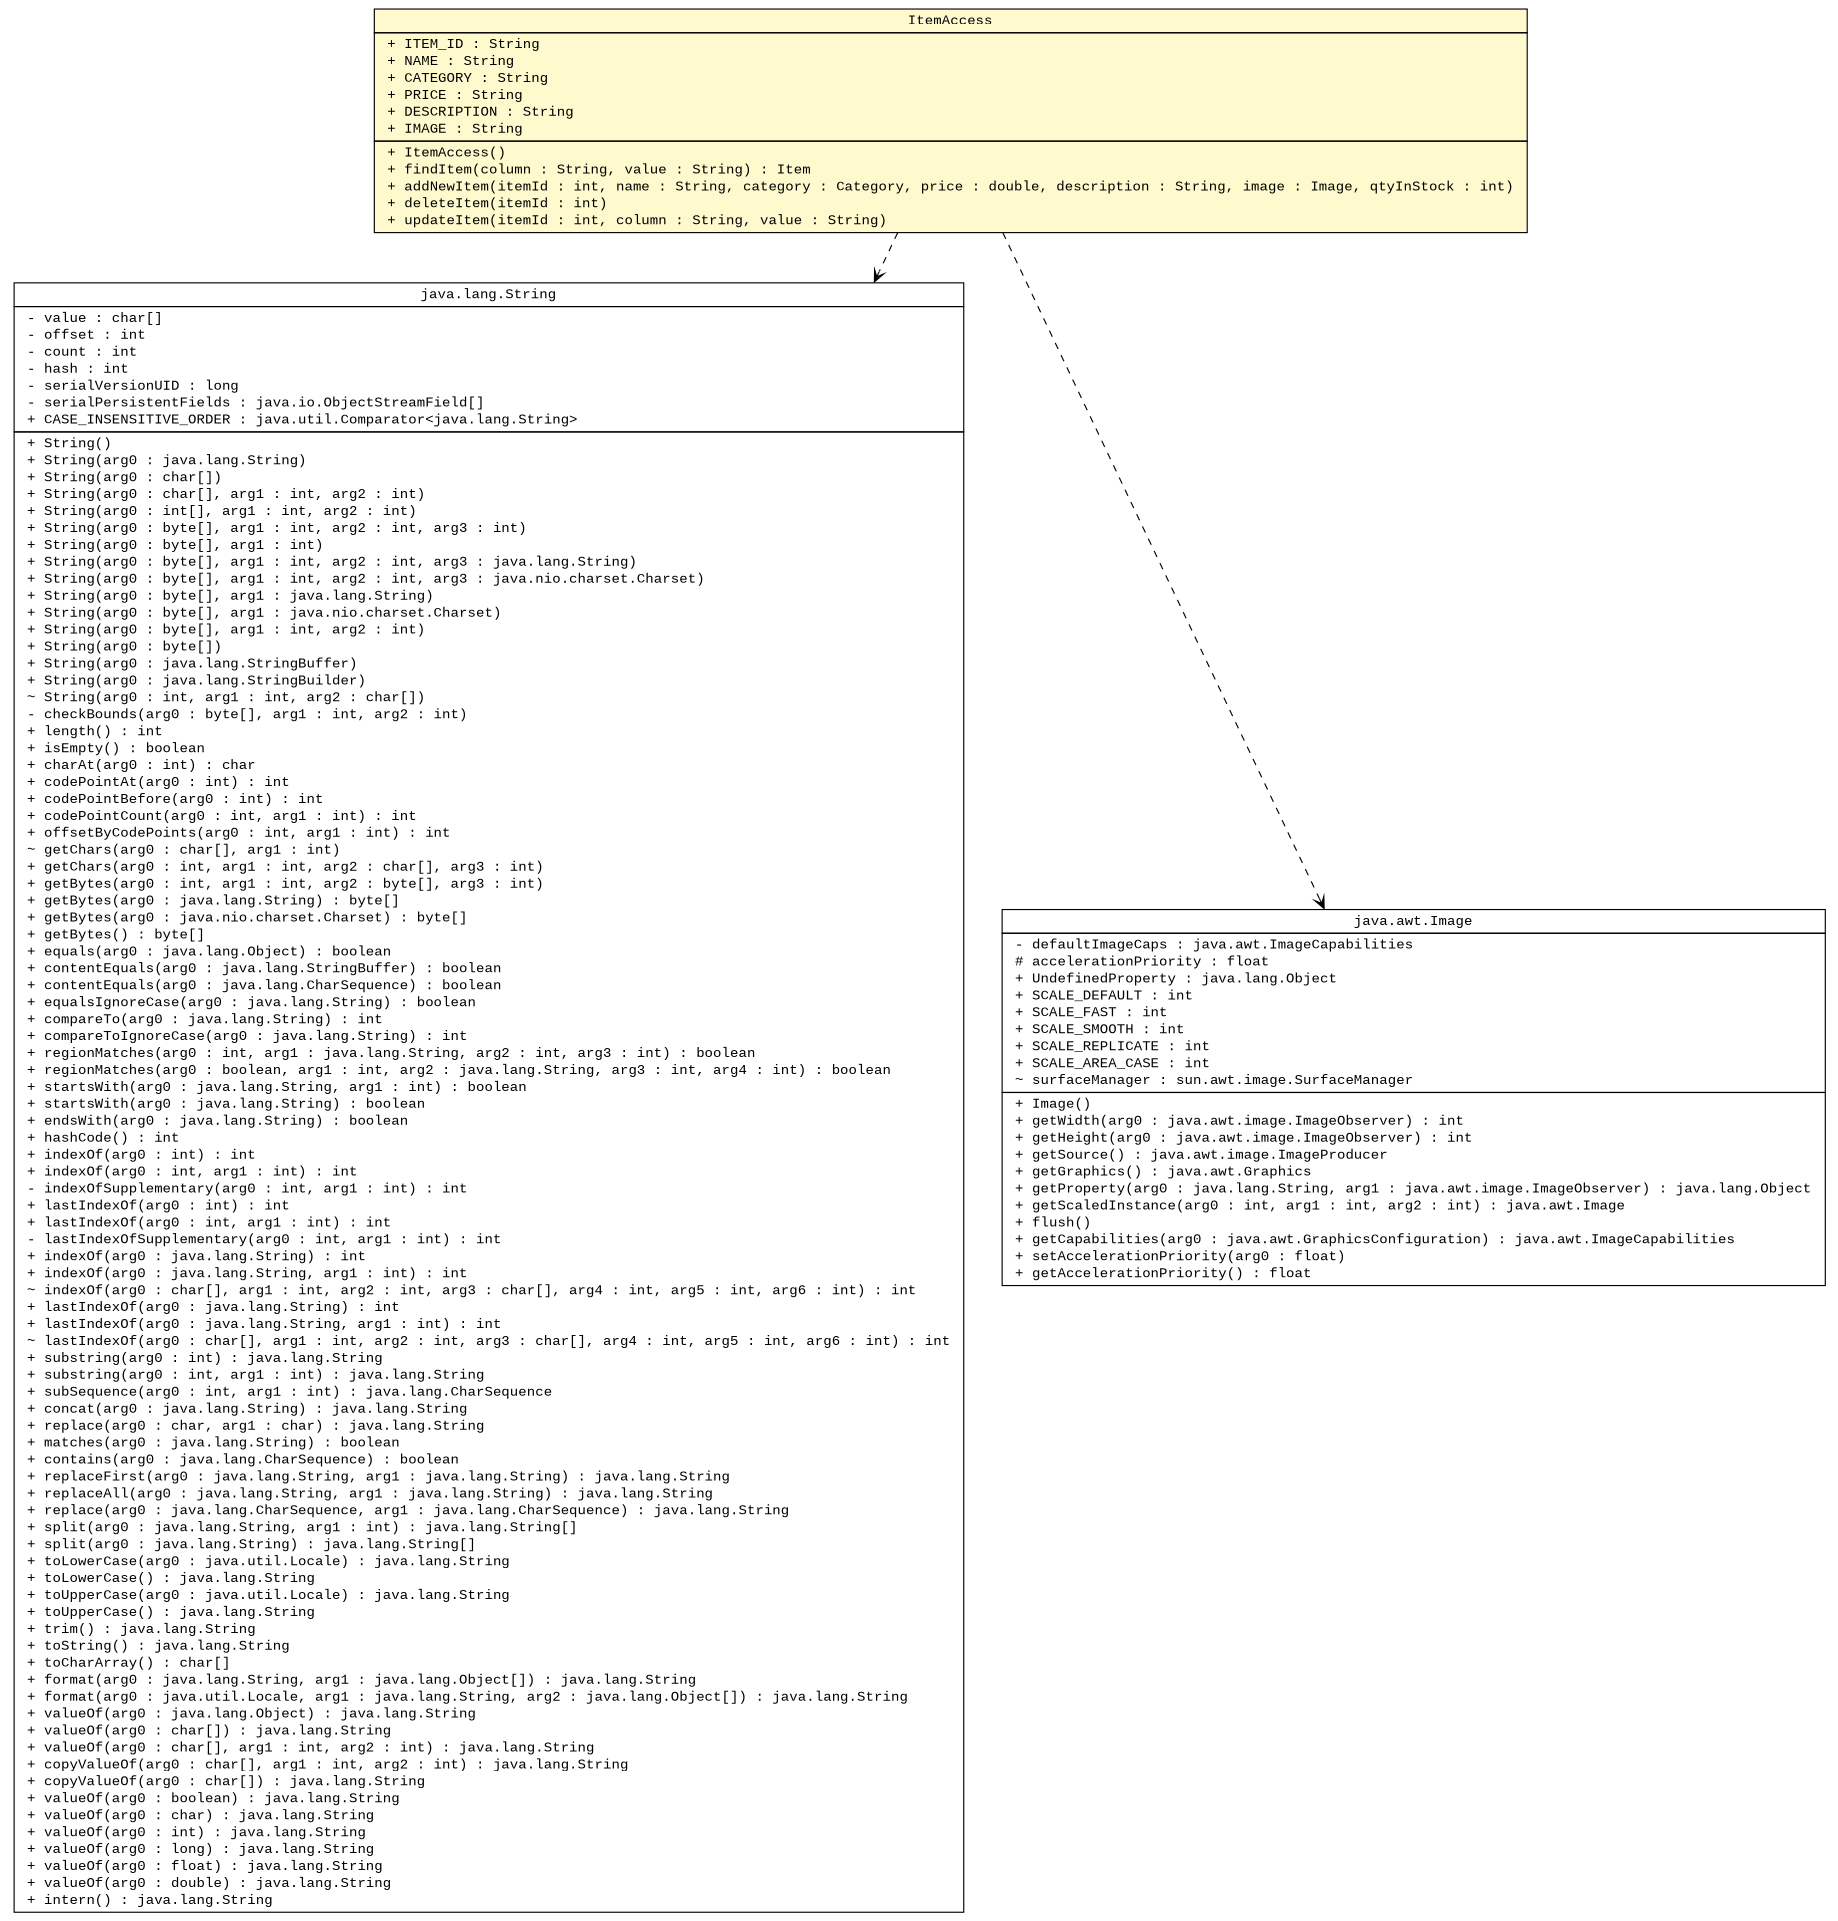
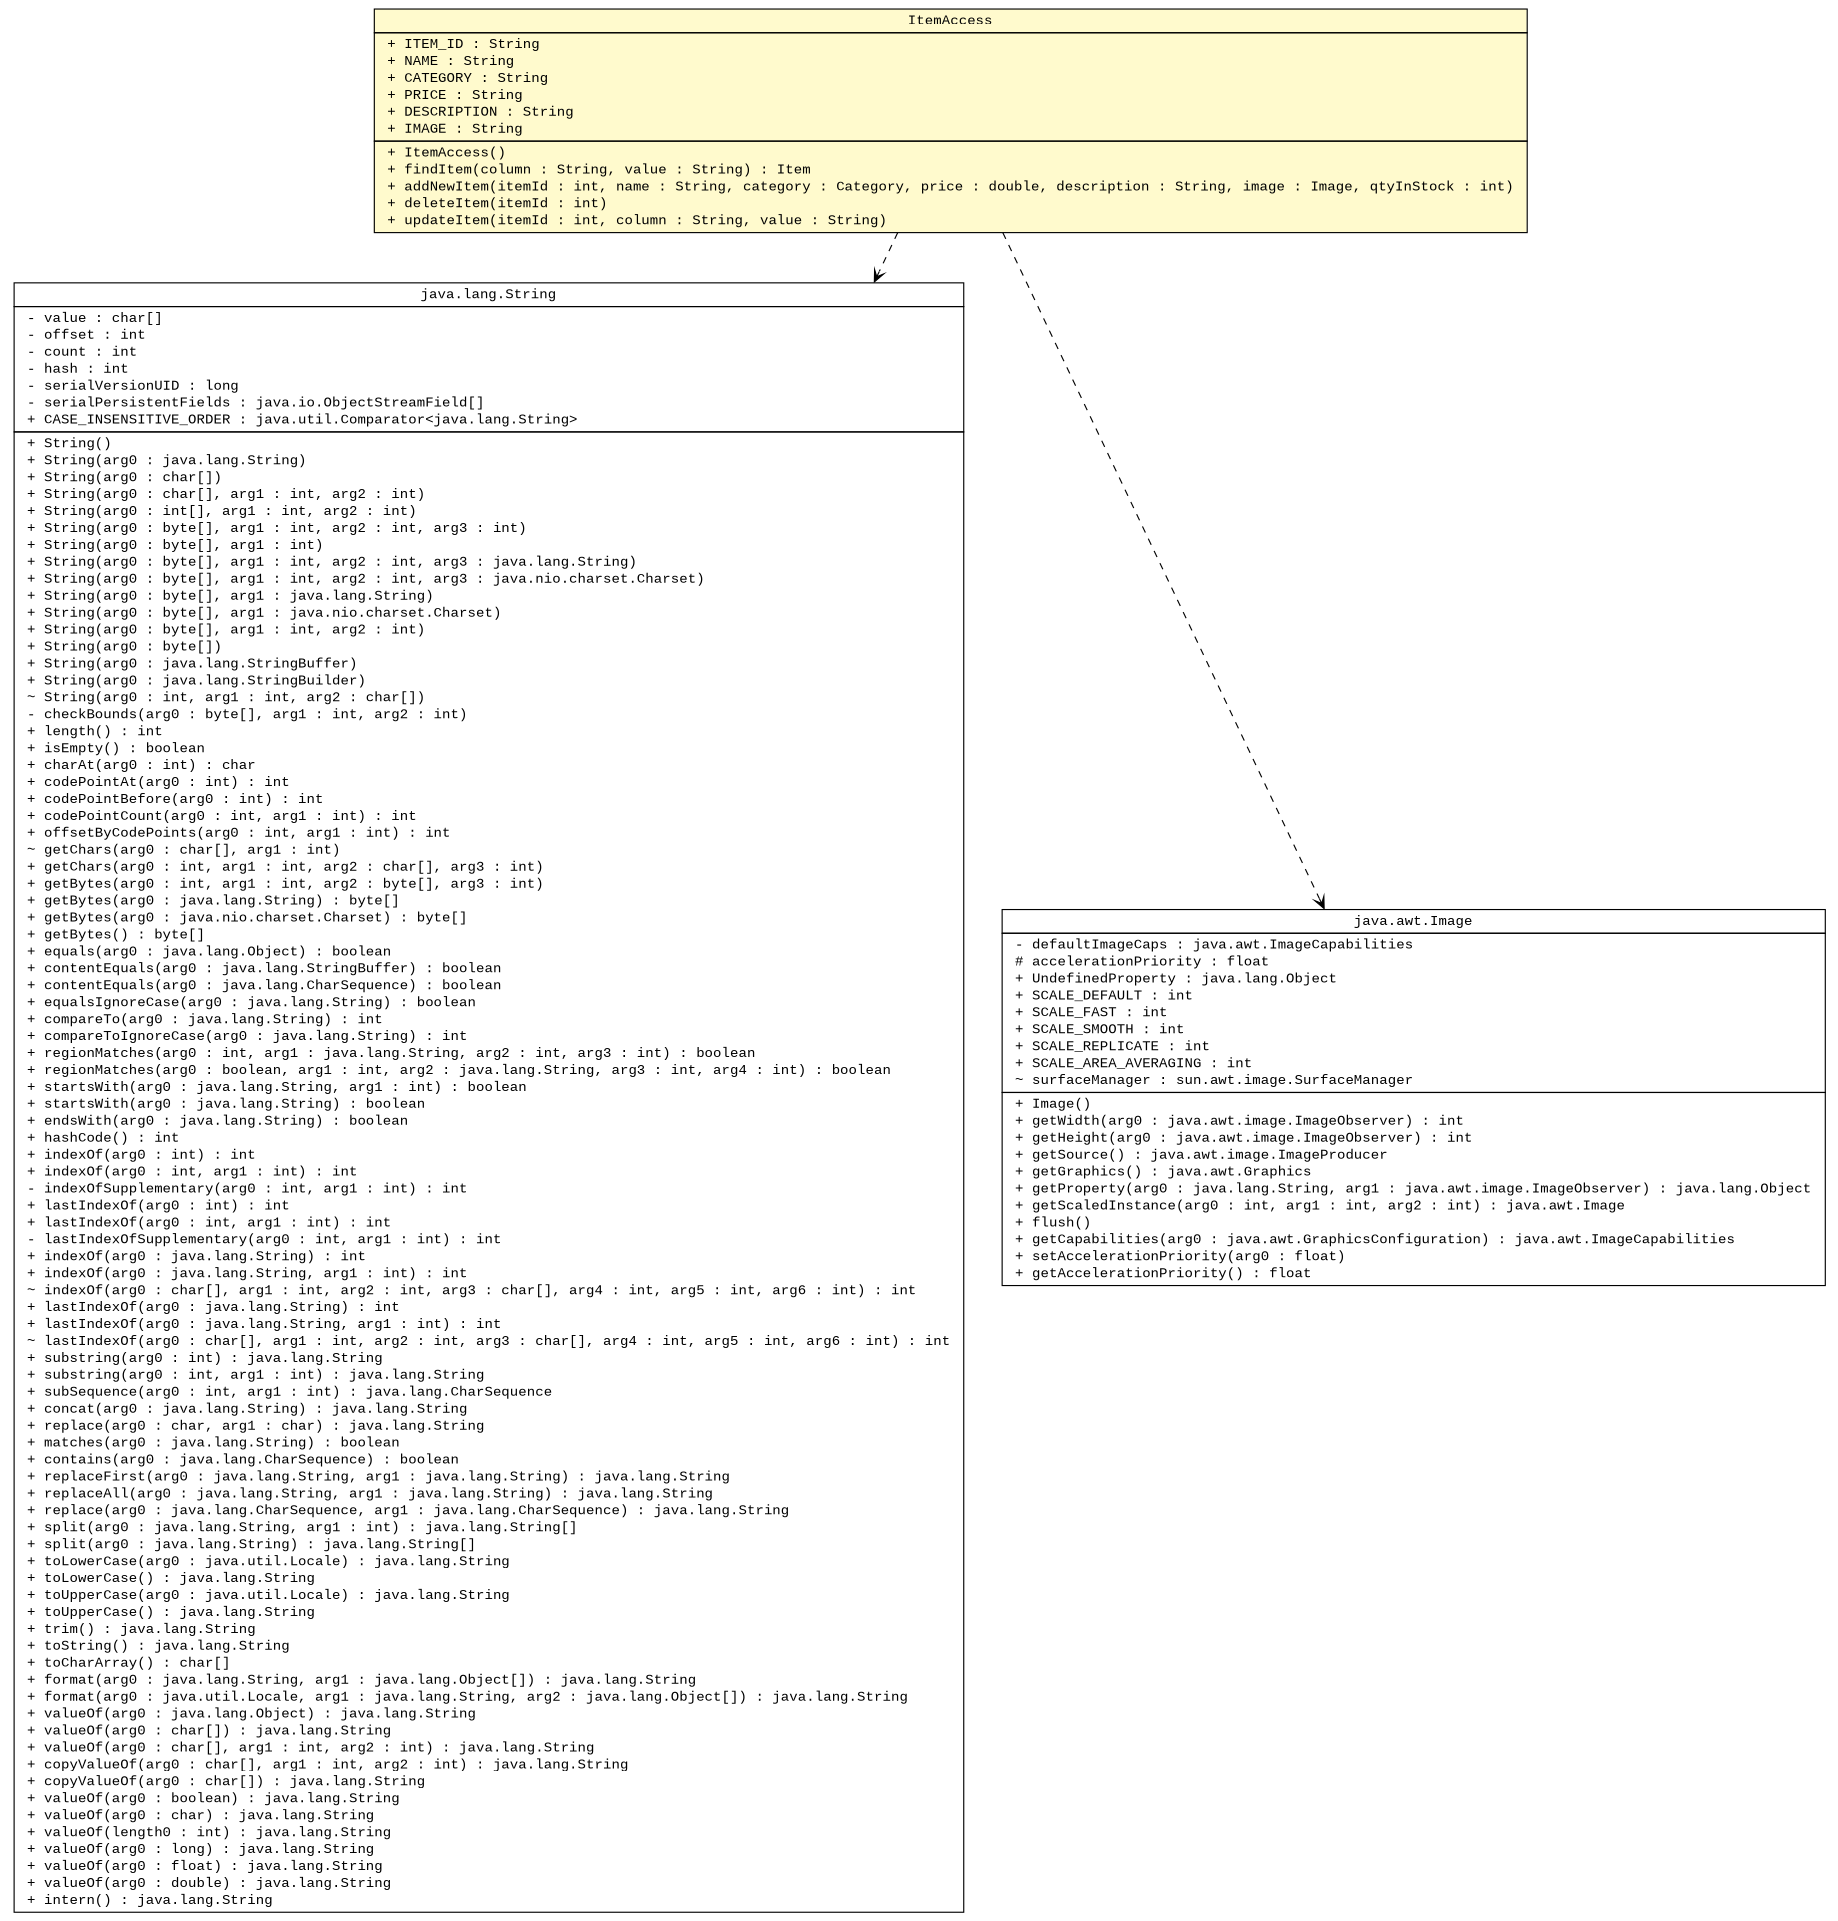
node "java.awt.Image": text "+ SCALE_AREA_CASE : int" -> "+ SCALE_AREA_AVERAGING : int"
node "java.lang.String": text "+ valueOf(arg0 : int) : java.lang.String" -> "+ valueOf(length0 : int) : java.lang.String"
